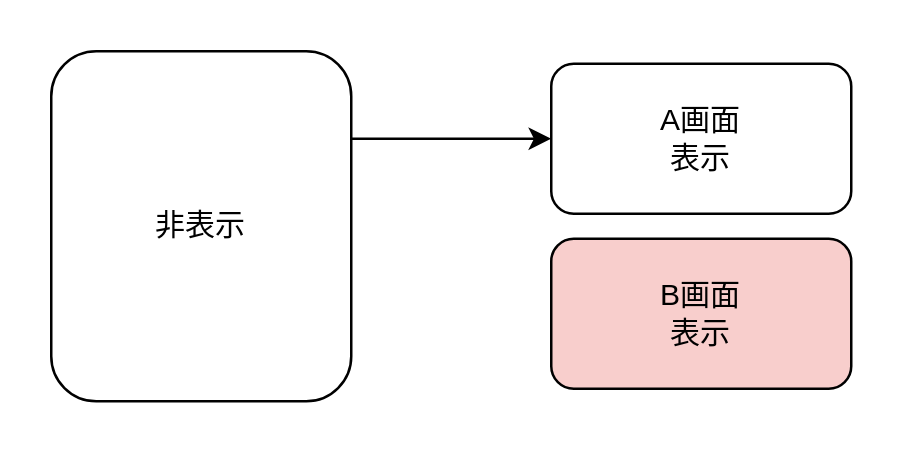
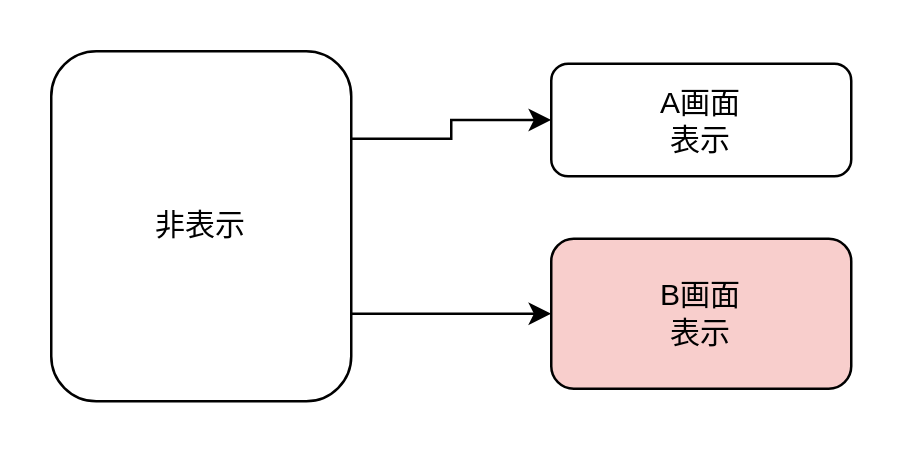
node "A画面 表示": size 300x150 -> 300x113
edge "非表示" -> "B画面 表示": added
